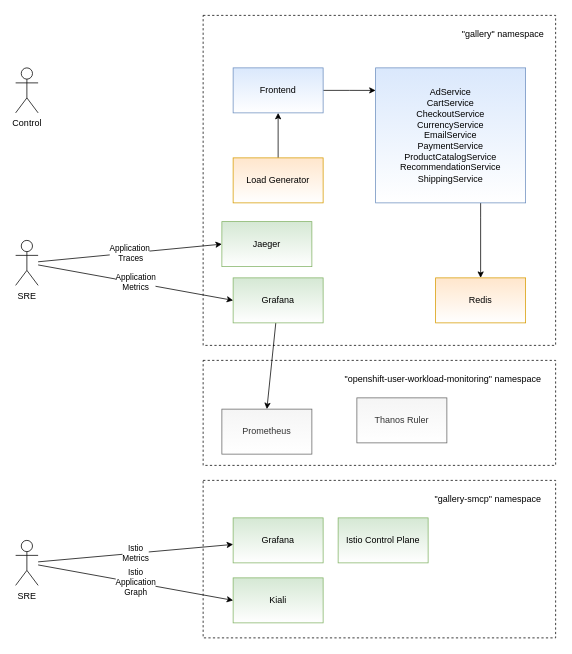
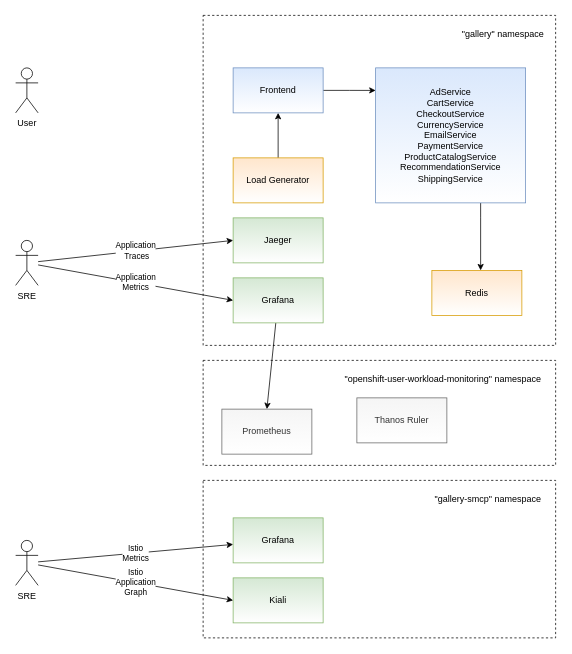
node "Control": label "Control" -> "User"
node "Jaeger": moved (267, 244) -> (278, 240)
node "Redis": moved (480, 300) -> (477, 293)
node "Istio Control Plane": removed
